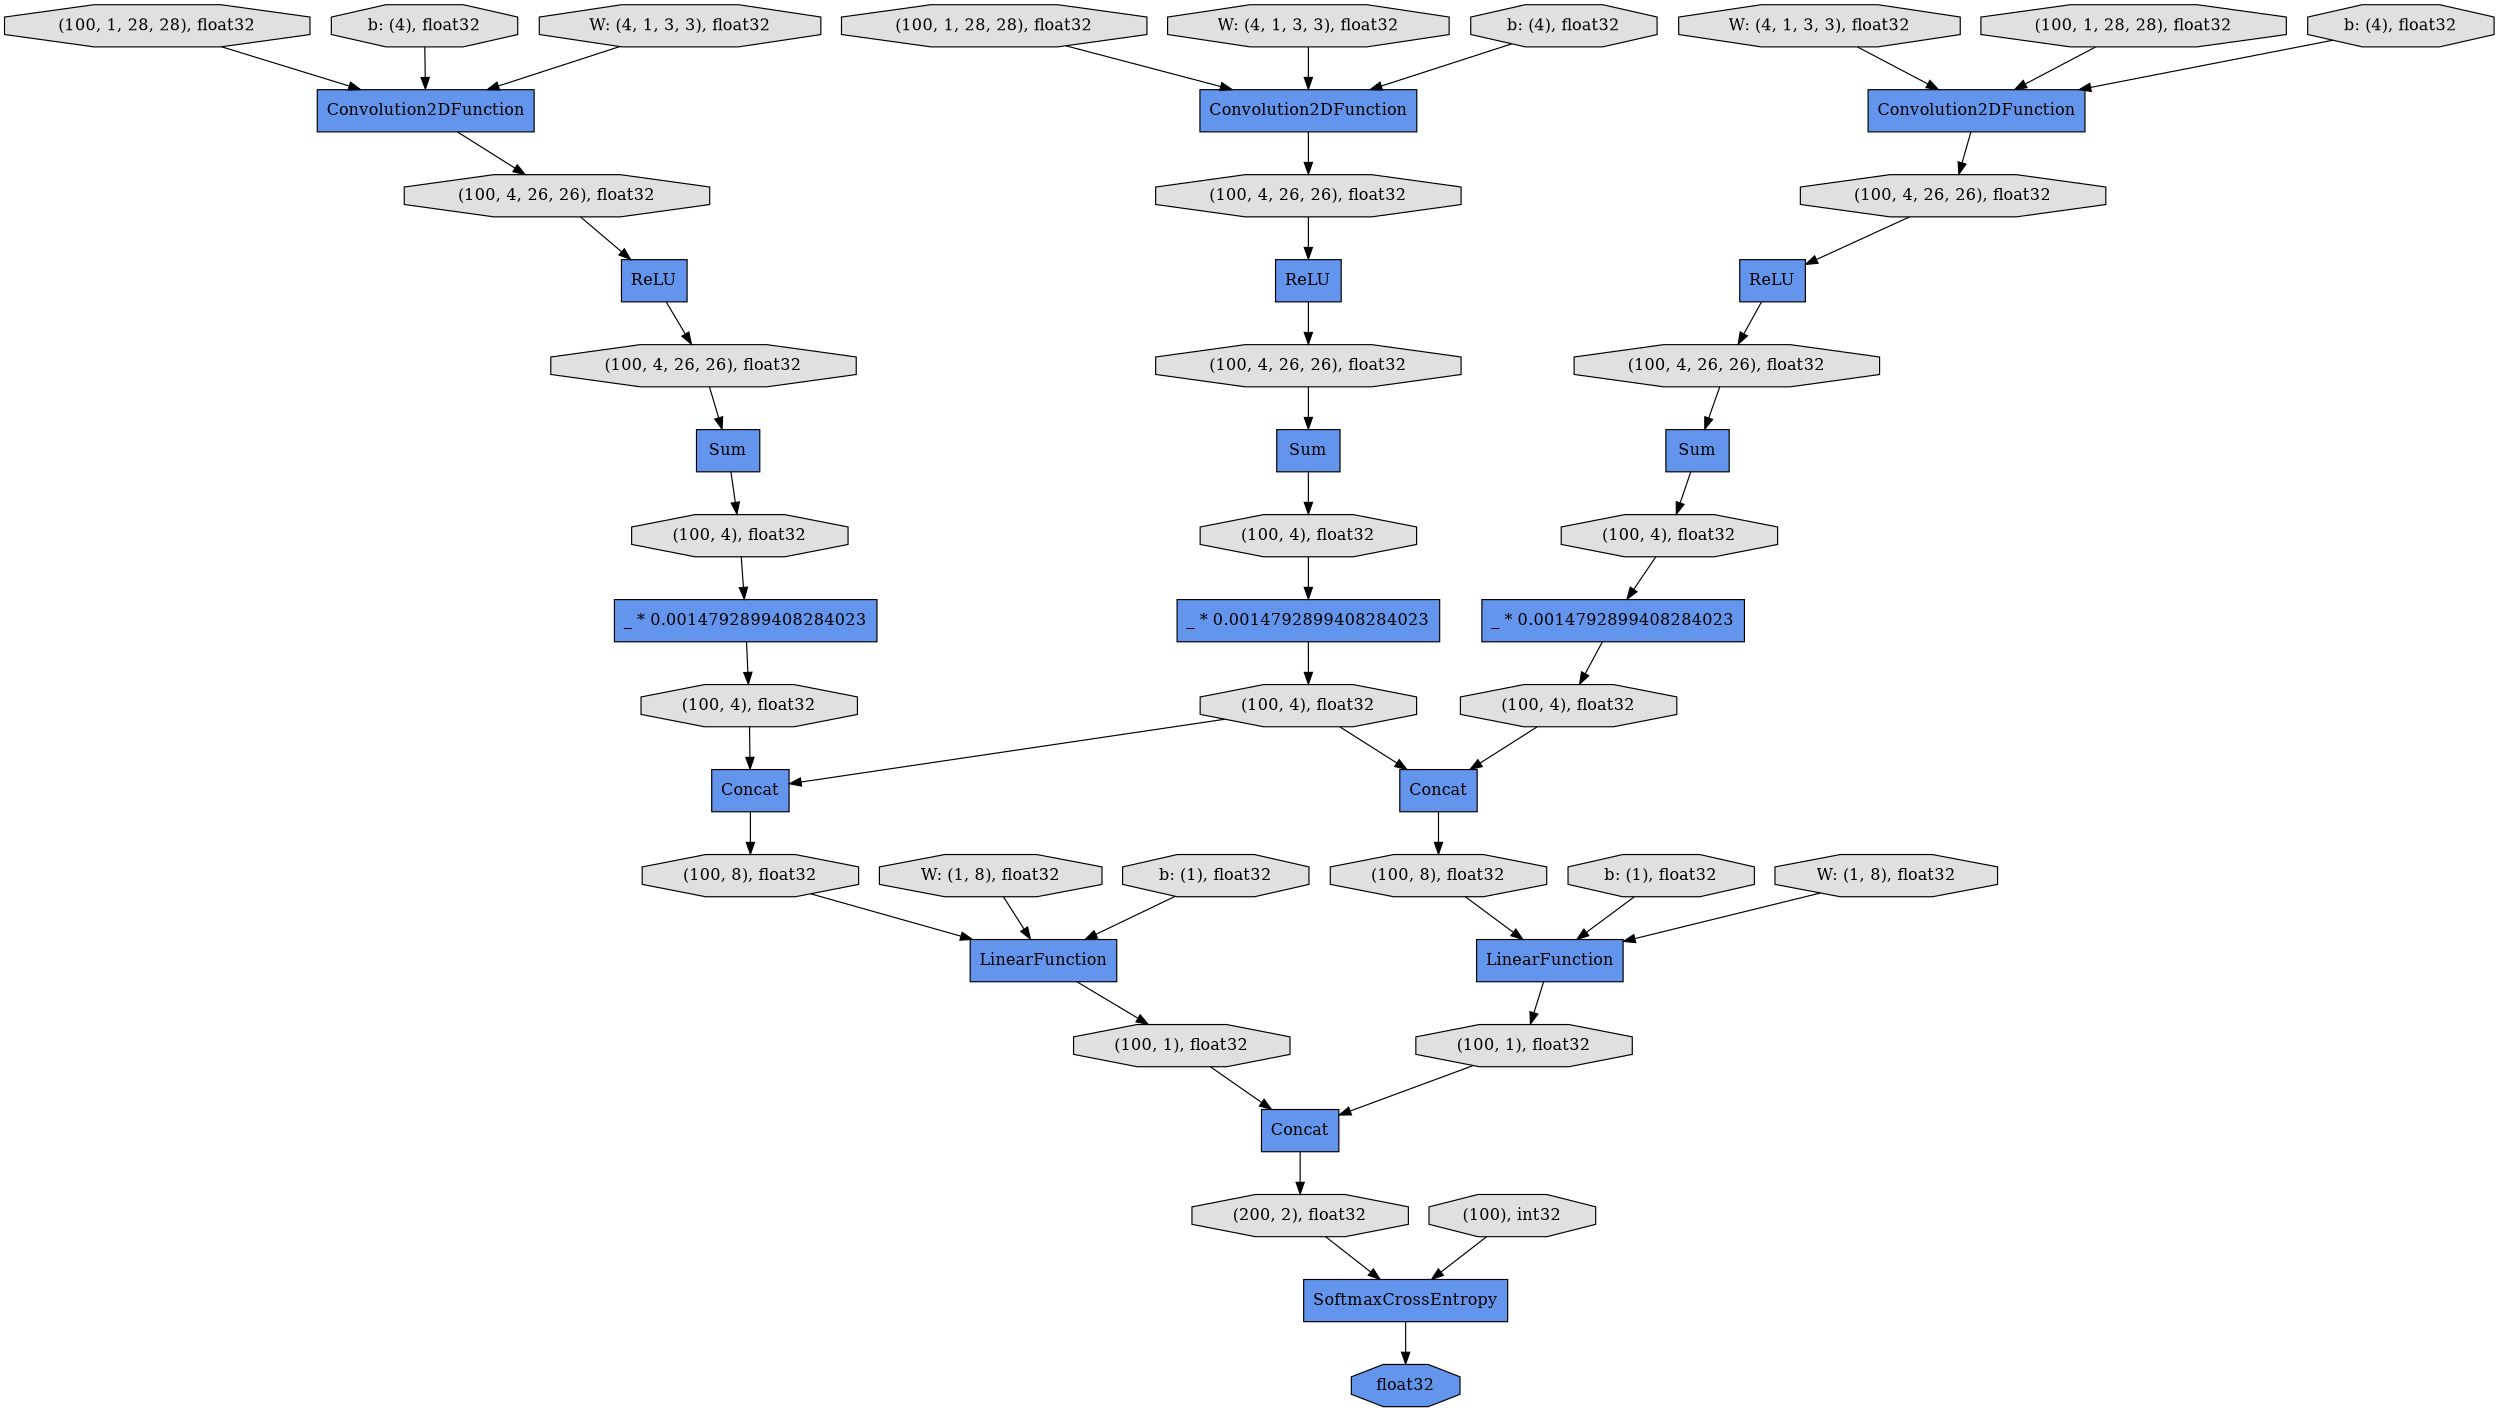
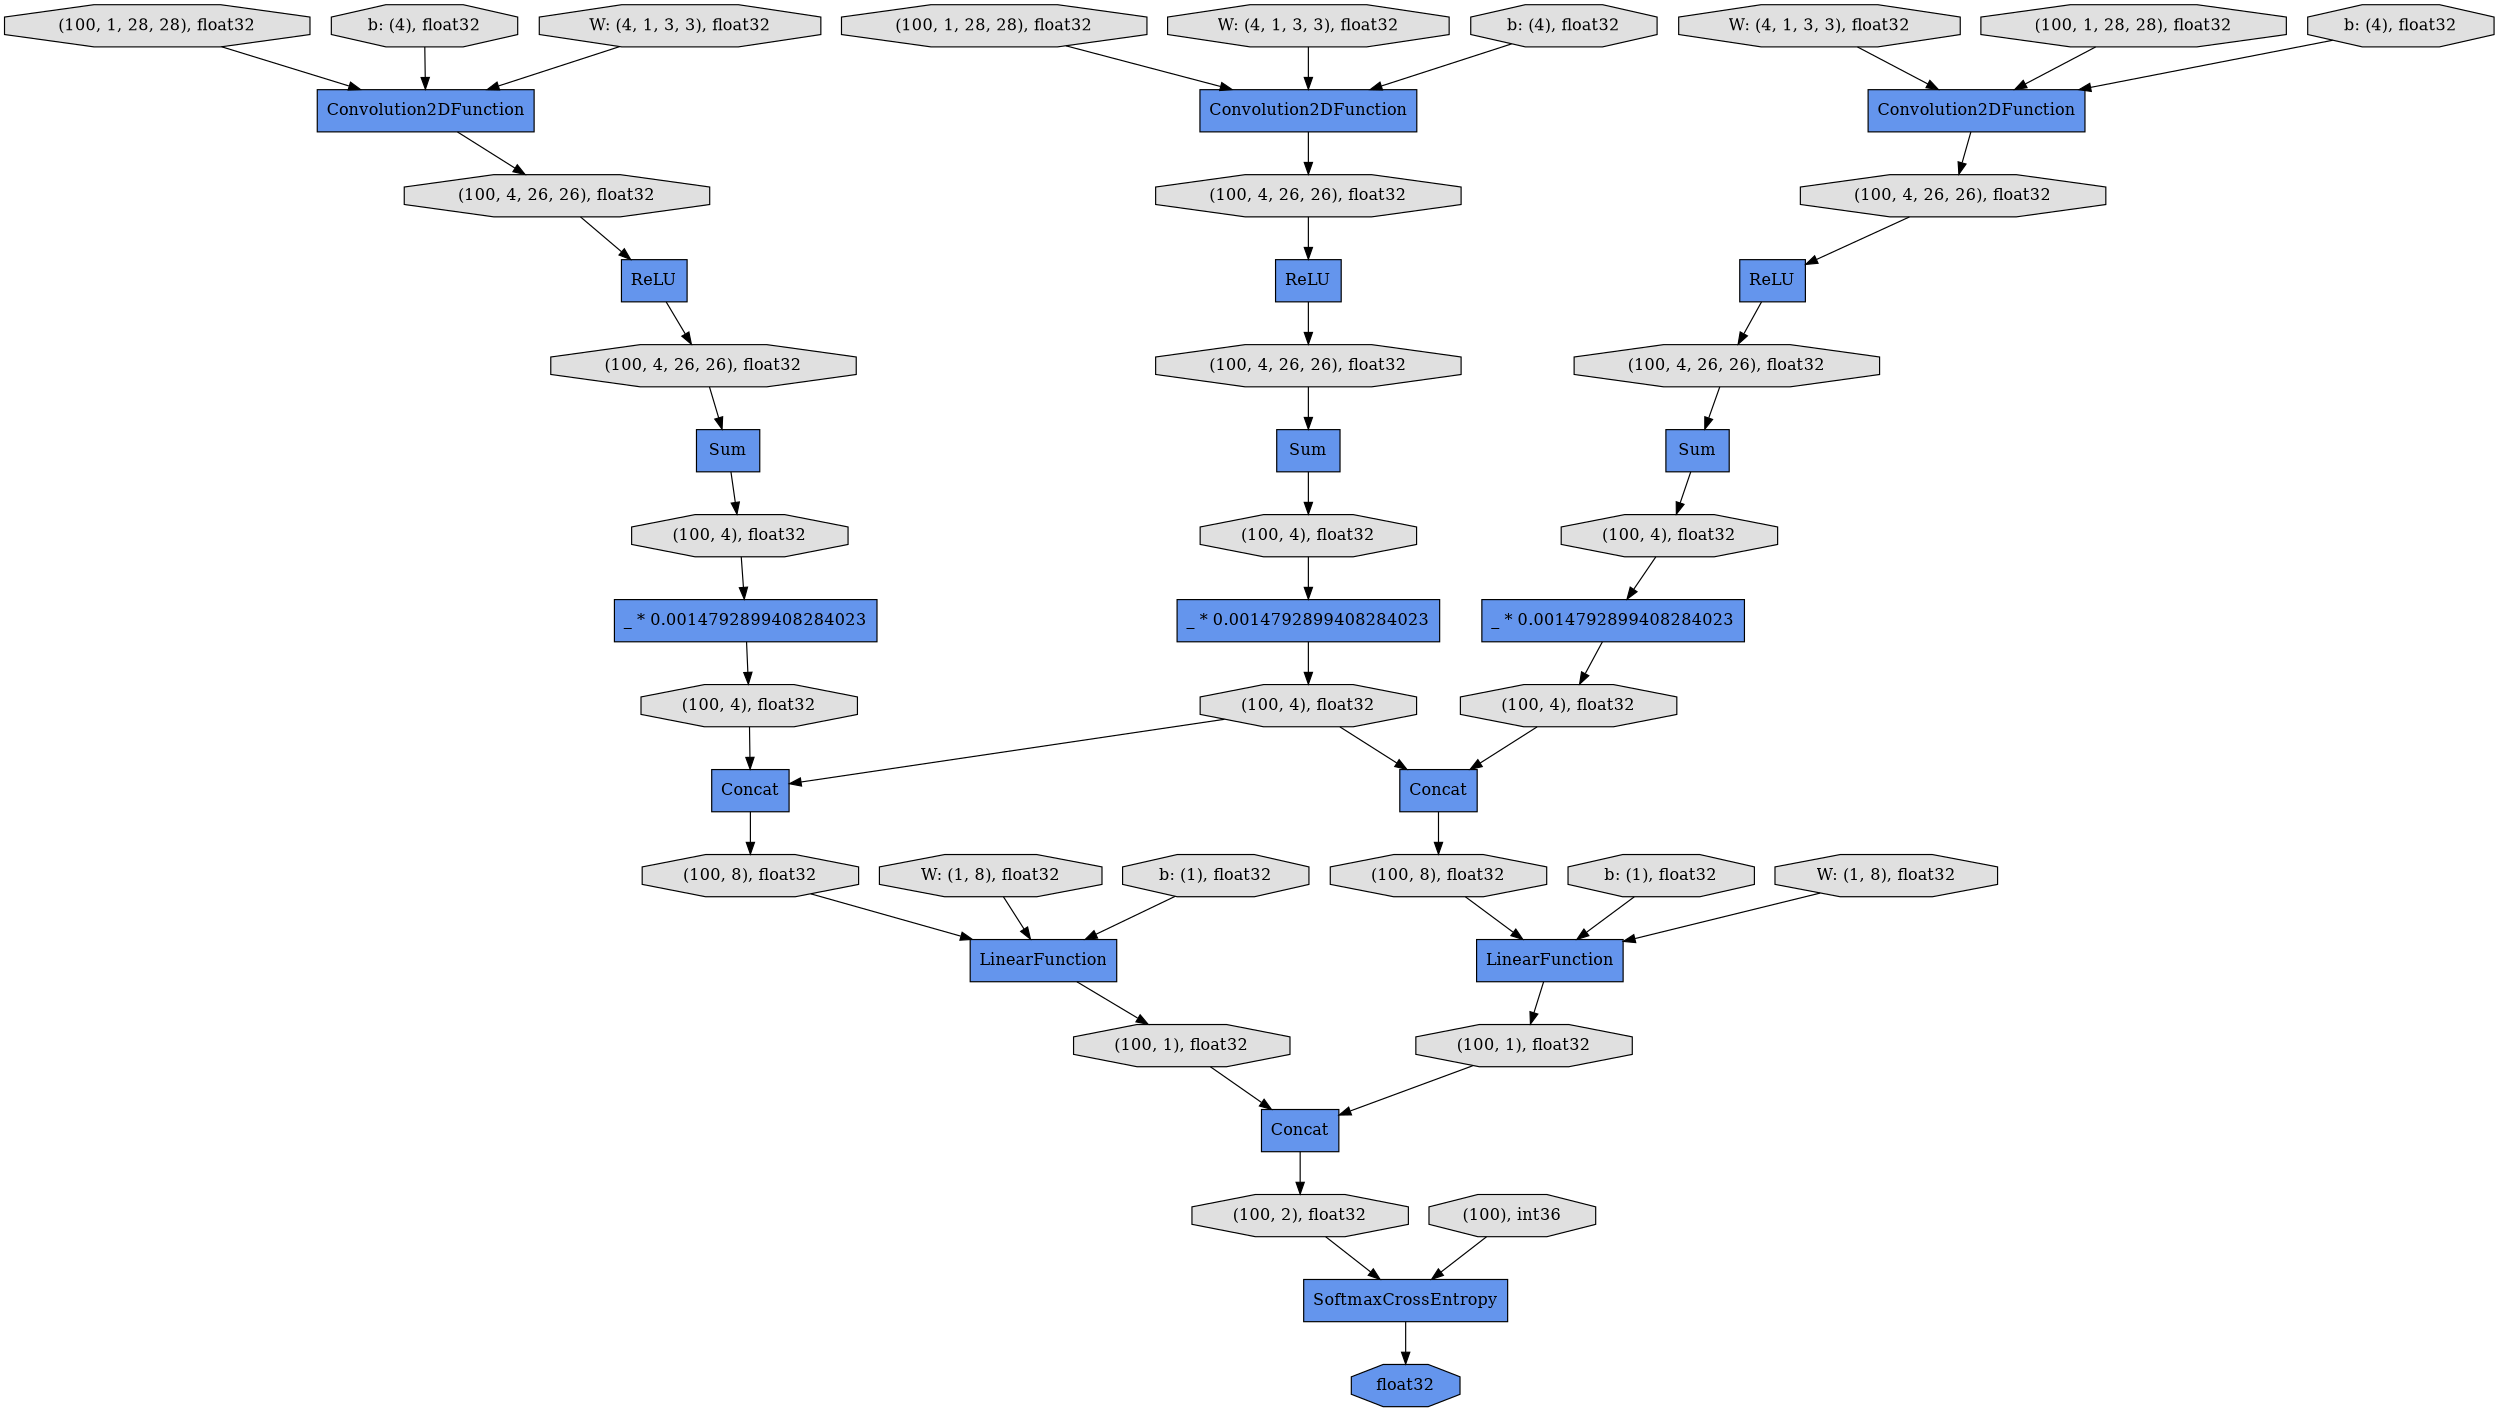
node "(200, 2), float32": label "(200, 2), float32" -> "(100, 2), float32"
node "(100), int32": label "(100), int32" -> "(100), int36"
